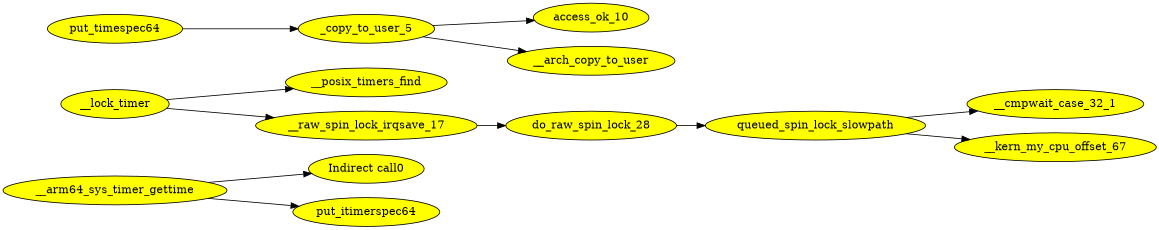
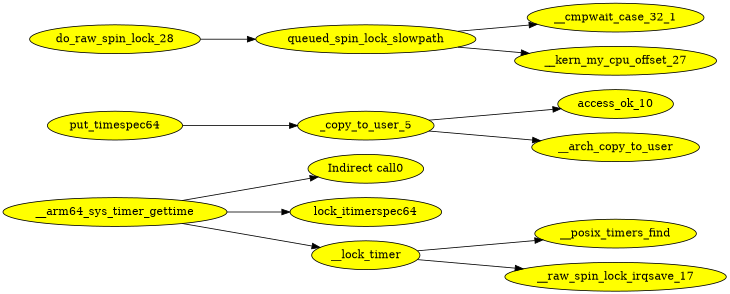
edge "__raw_spin_lock_irqsave_17" -> "do_raw_spin_lock_28": removed
node "__kern_my_cpu_offset_67": label "__kern_my_cpu_offset_67" -> "__kern_my_cpu_offset_27"
node "put_itimerspec64": label "put_itimerspec64" -> "lock_itimerspec64"
edge "__arm64_sys_timer_gettime" -> "__lock_timer": added
